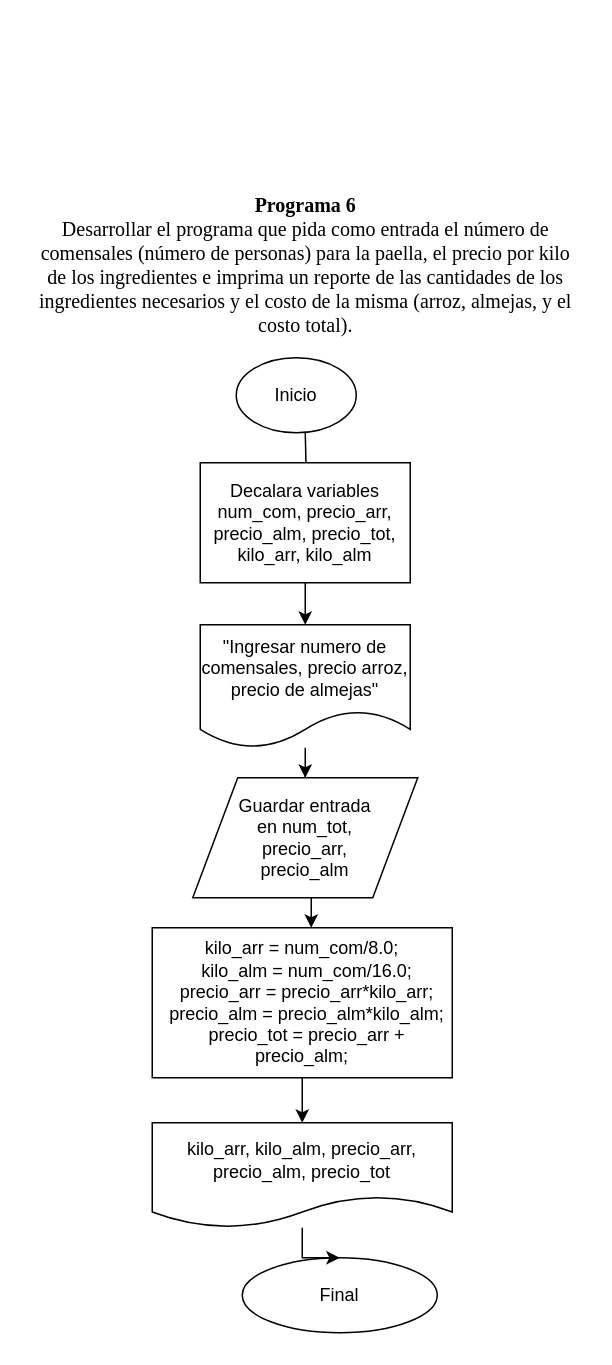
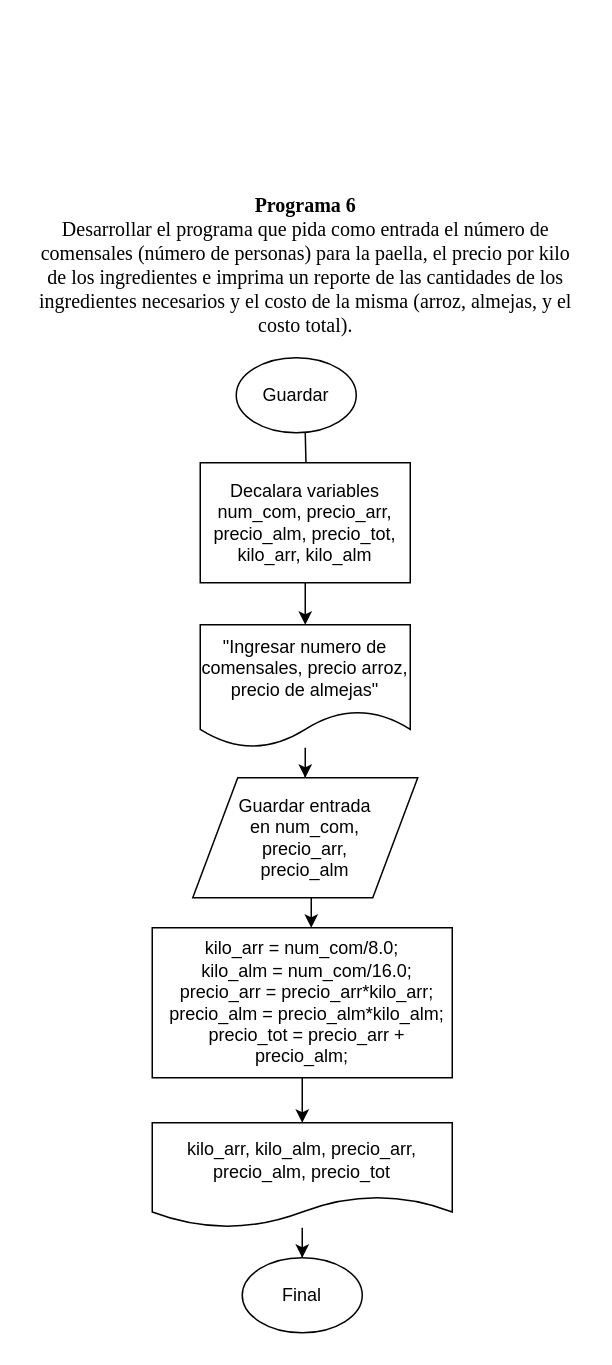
node "Inicio": label "Inicio" -> "Guardar"
node "Guardar entrada en num_tot, precio_arr, precio_alm": label "Guardar entrada en num_tot, precio_arr, precio_alm" -> "Guardar entrada en num_com, precio_arr, precio_alm"
node "Final": size 195x75 -> 120x75
